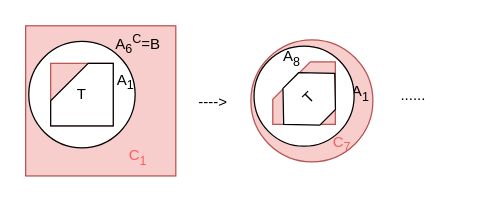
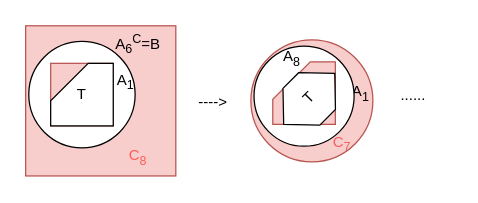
node "C1": label "C1" -> "C8"
